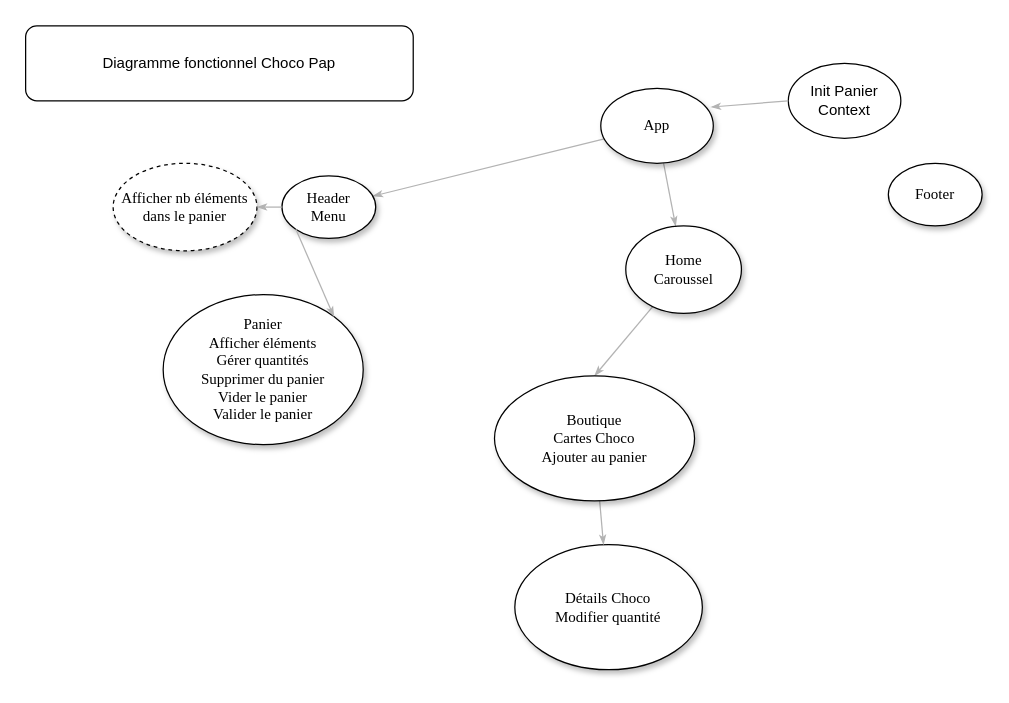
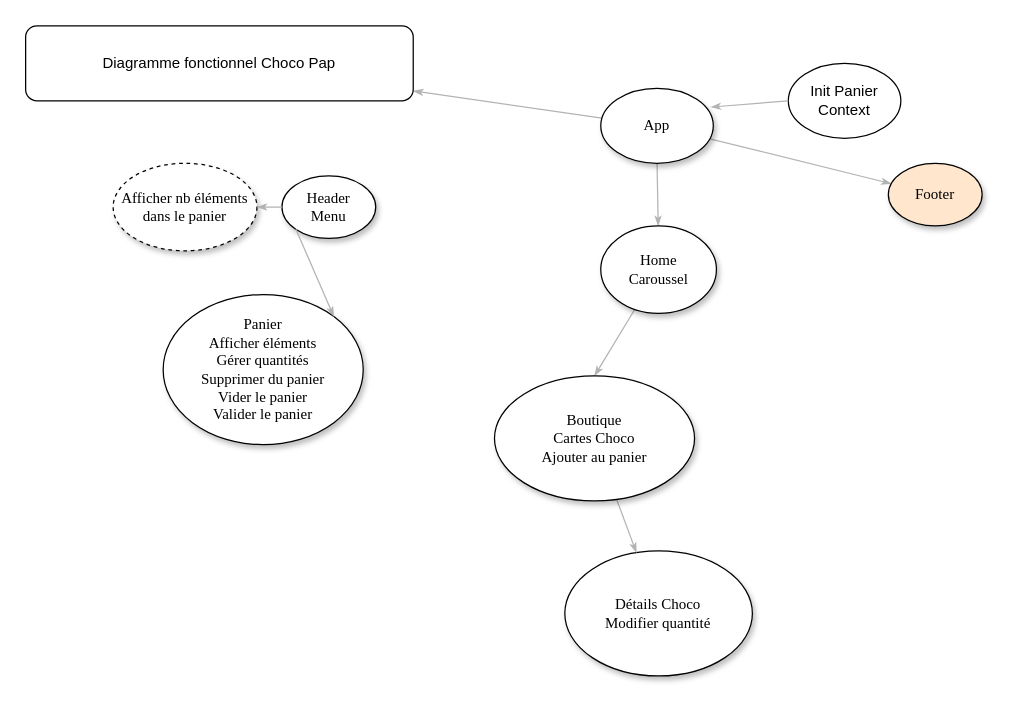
edge "App" -> "Footer": added
edge "App" -> "Header Menu": now "App" -> "Diagramme fonctionnel Choco Pap"
node "Footer": fillcolor #ffffff -> #ffe6cc
node "Home Caroussel": moved (683, 269) -> (658, 269)
node "Détails Choco Modifier quantité": moved (608, 607) -> (658, 613)
